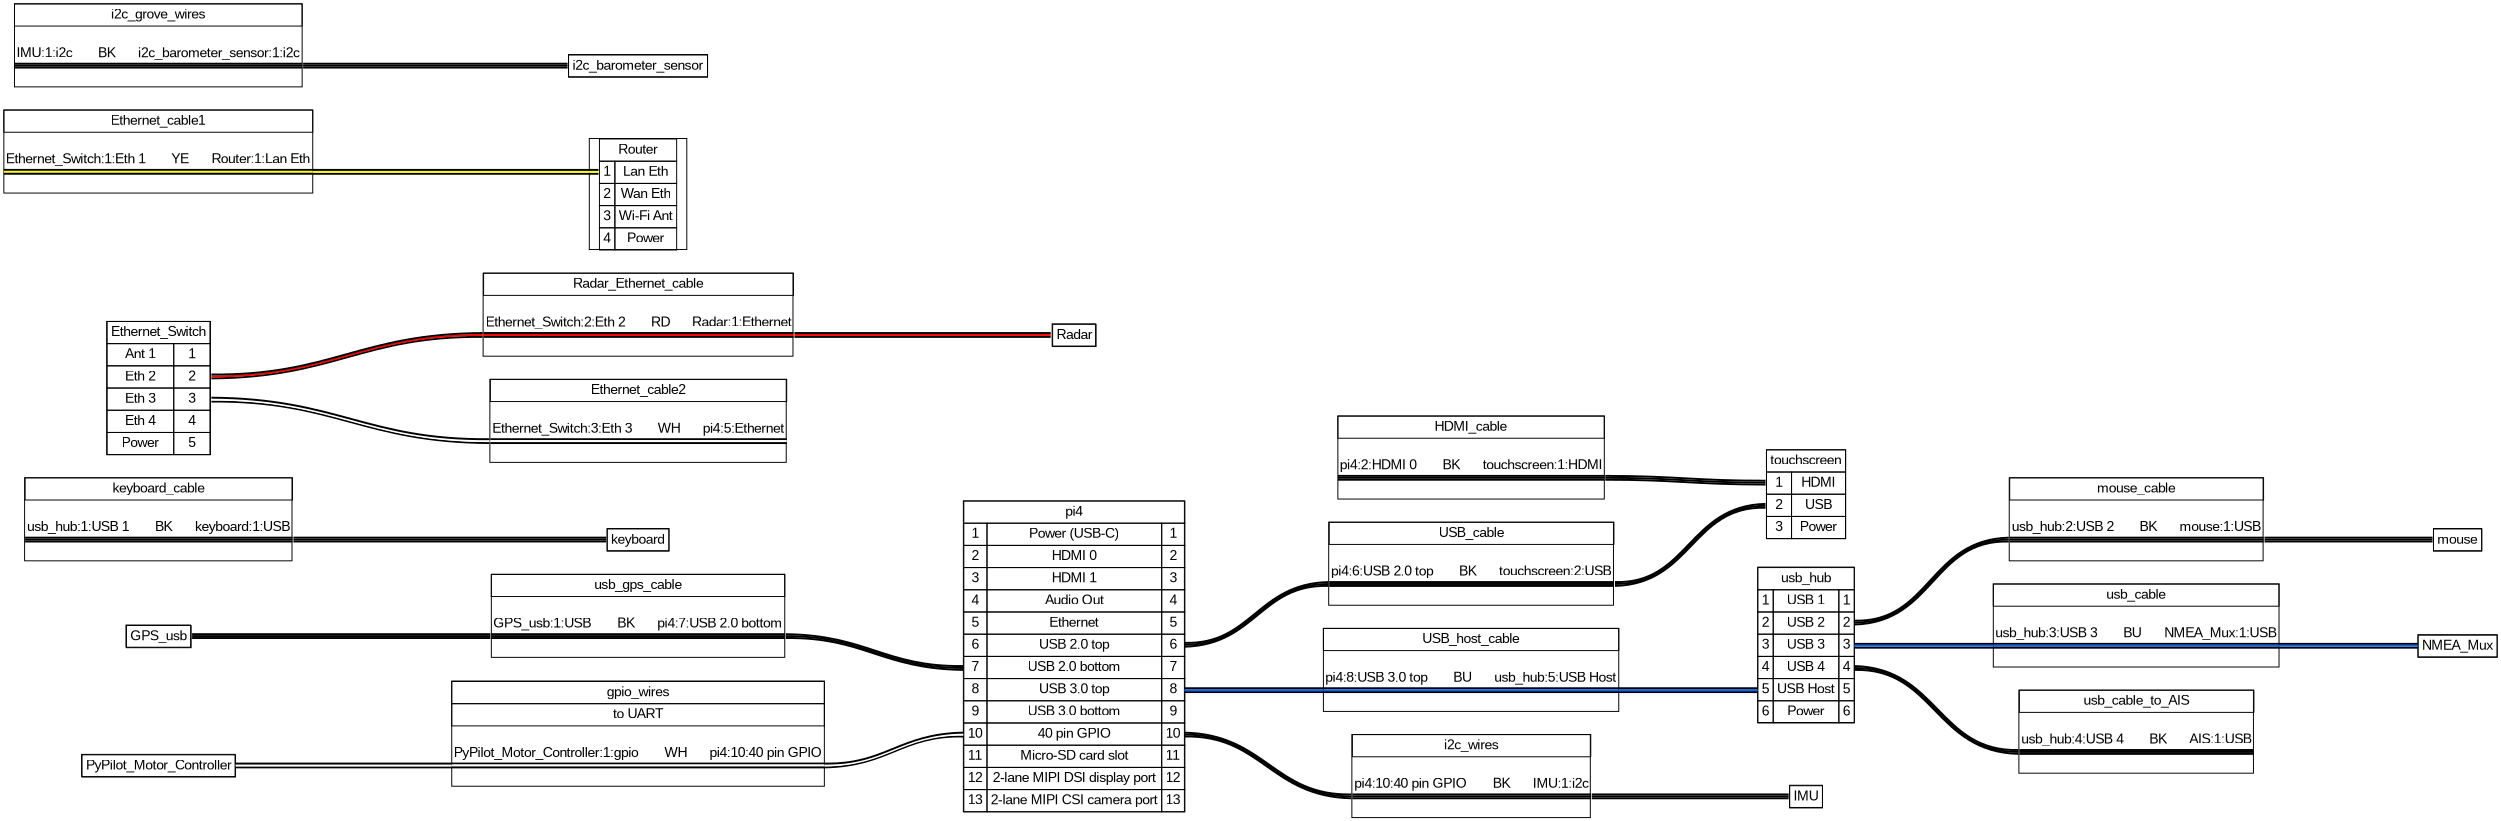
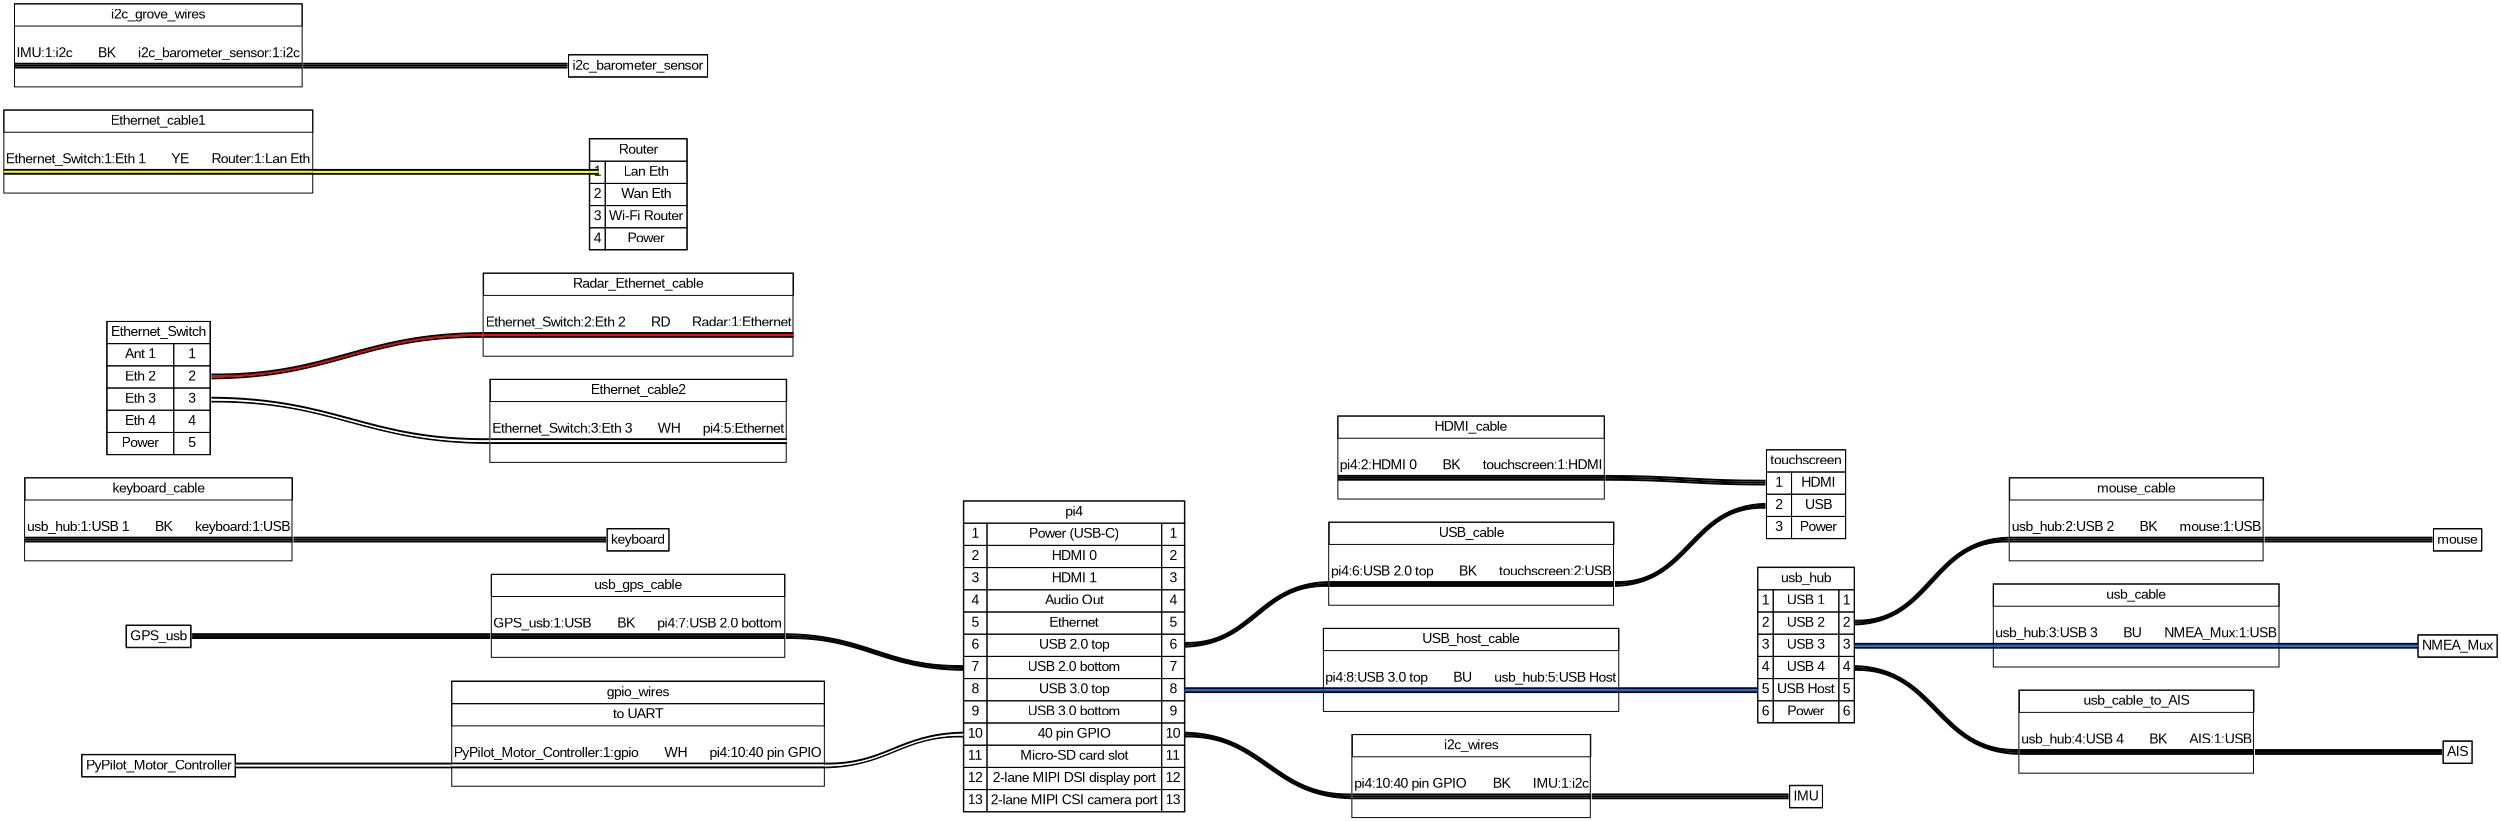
node "Router": text "Wi-Fi Ant" -> "Wi-Fi Router"
node "Radar": removed
node "AIS": added
